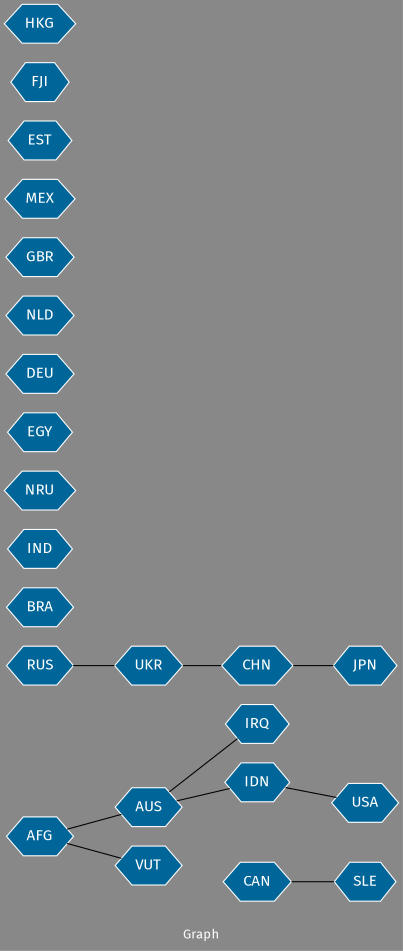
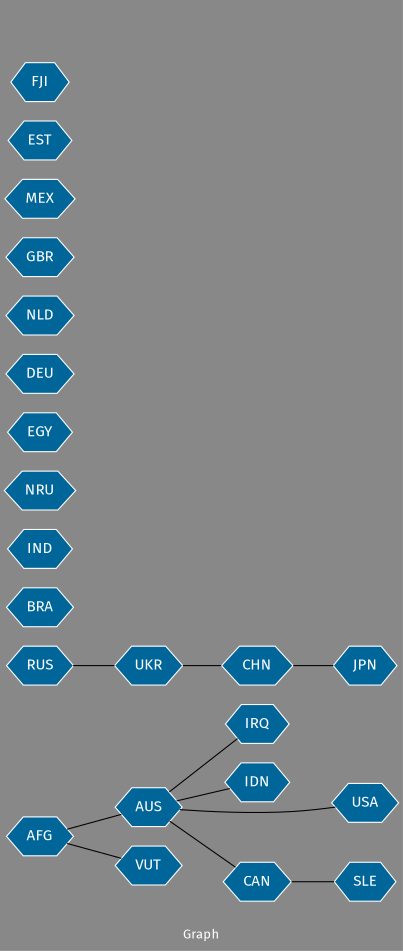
node "HKG": removed
edge "IDN" -- "USA": now "AUS" -- "USA"
edge "AUS" -- "CAN": added
